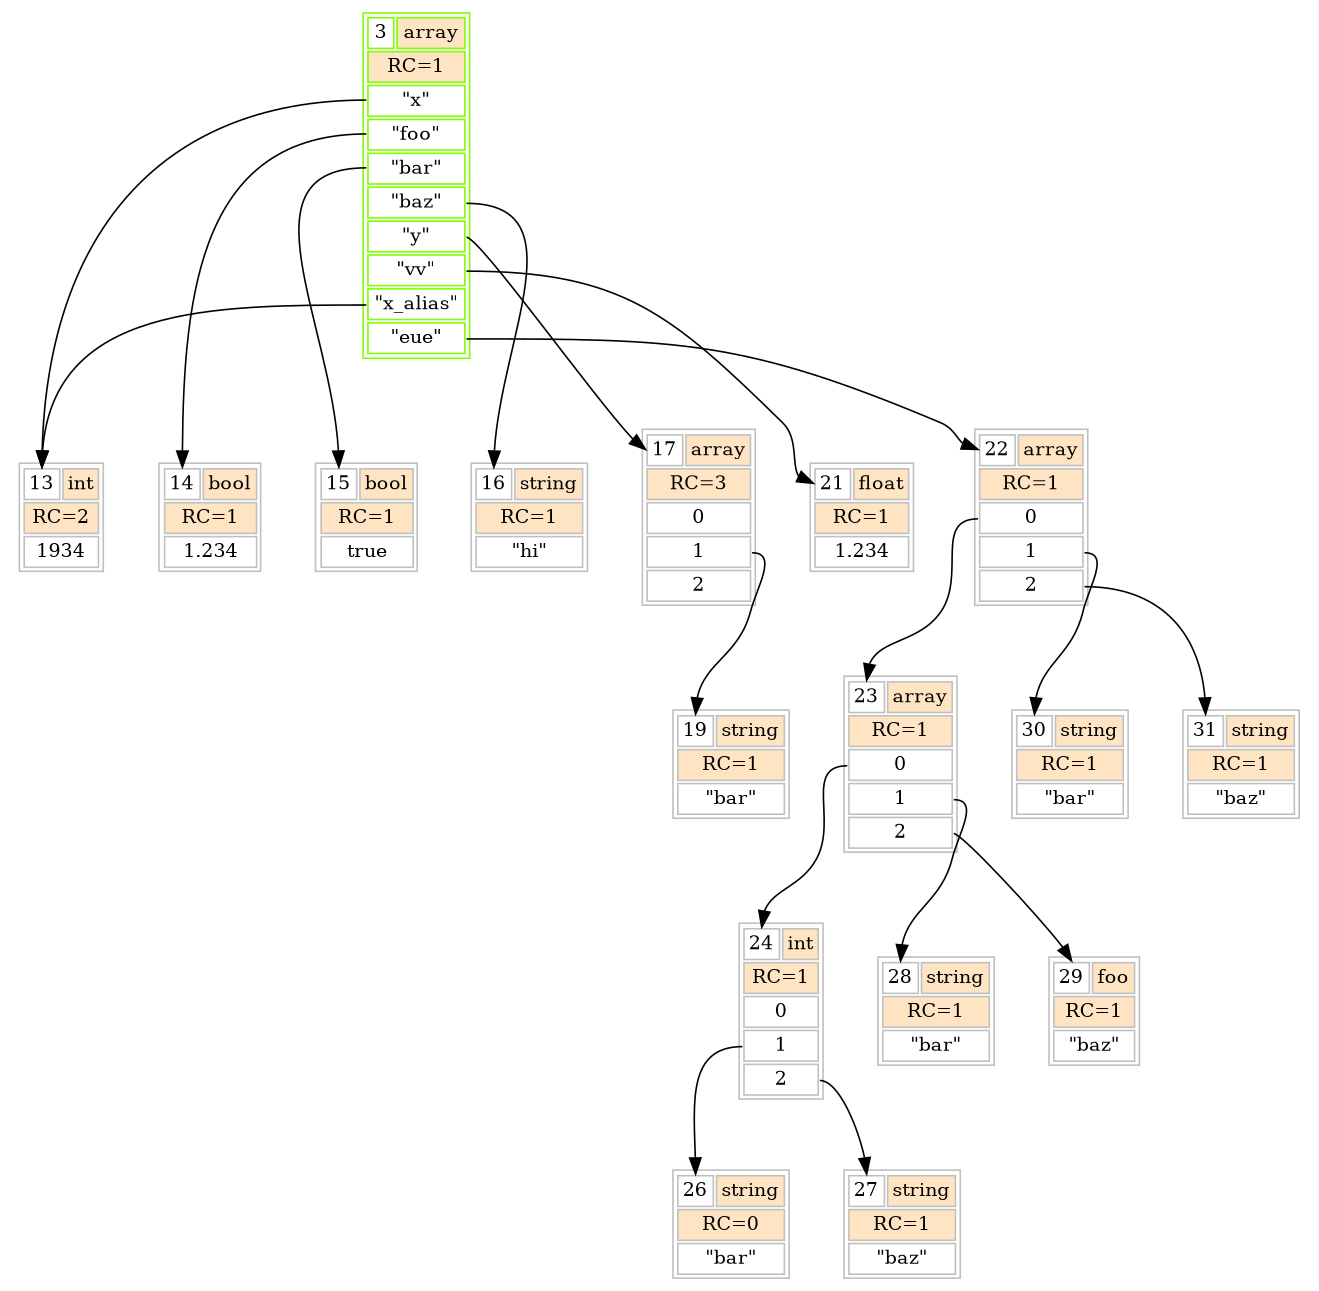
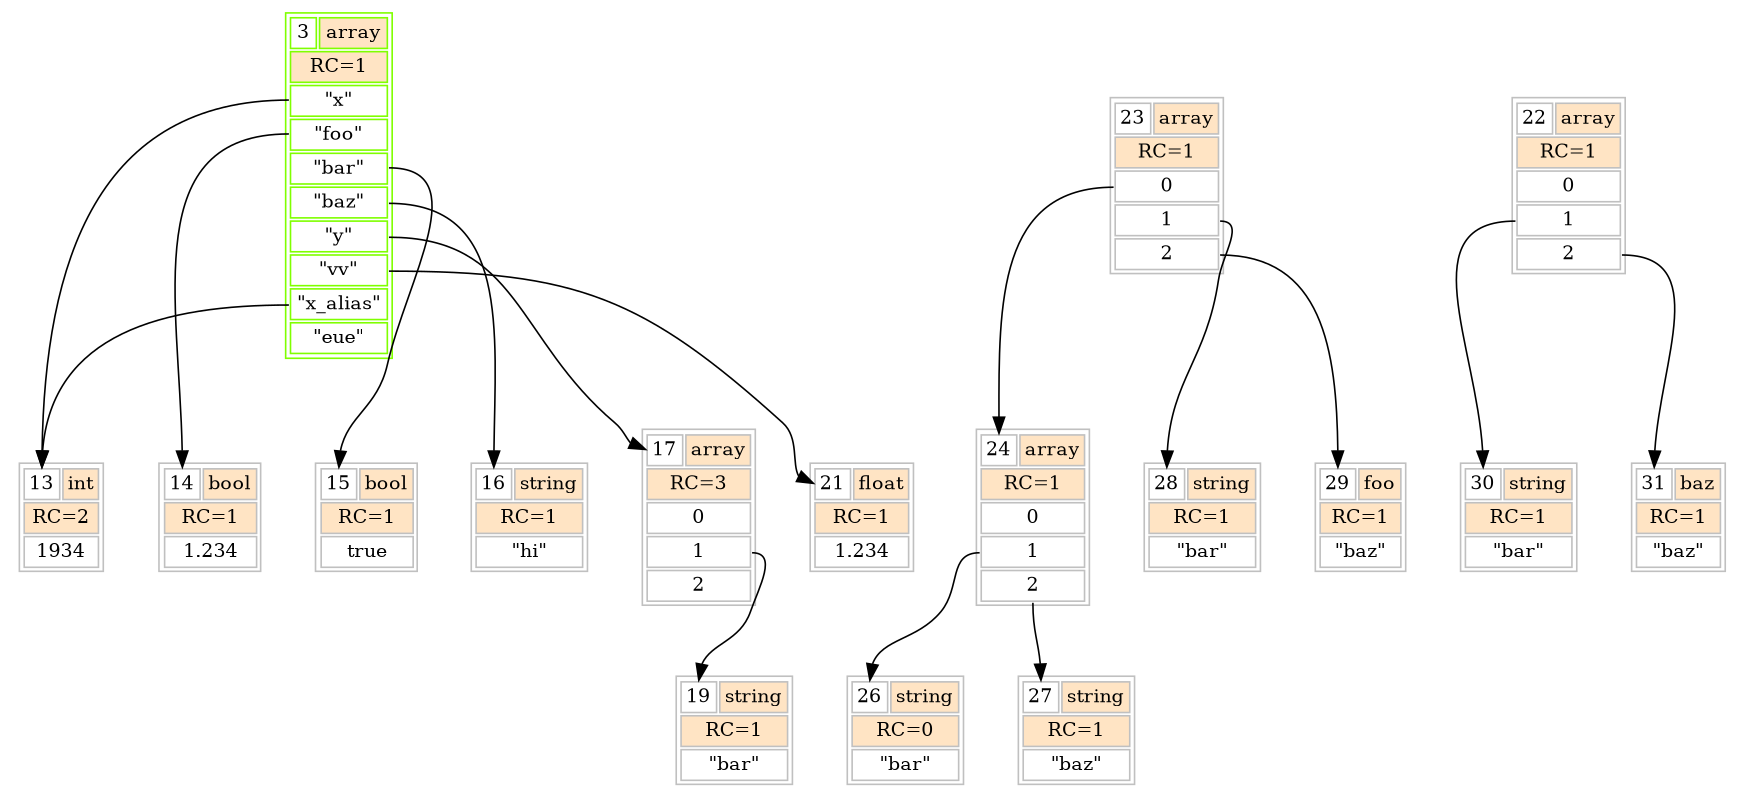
edge "3" -> "22": removed
edge "22" -> "23": removed
node "31": text "string" -> "baz"
node "24": text "int" -> "array"
